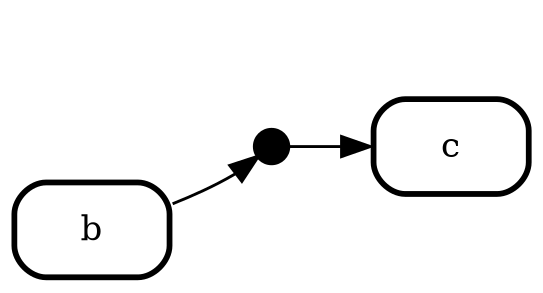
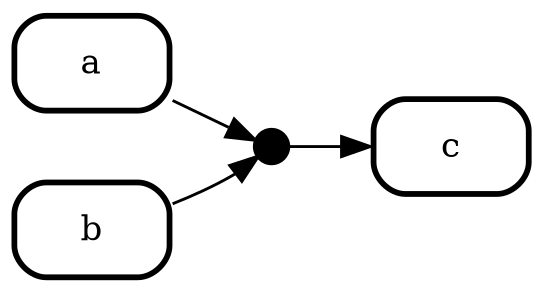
node "a": added
